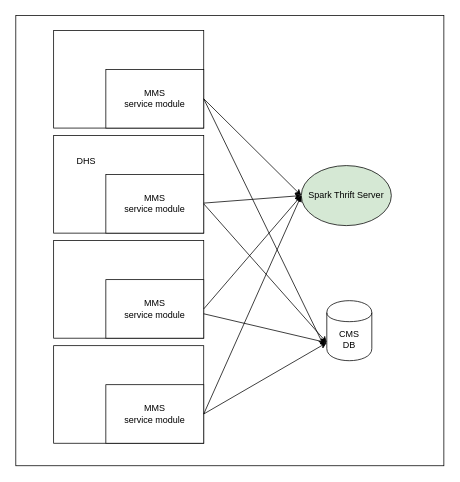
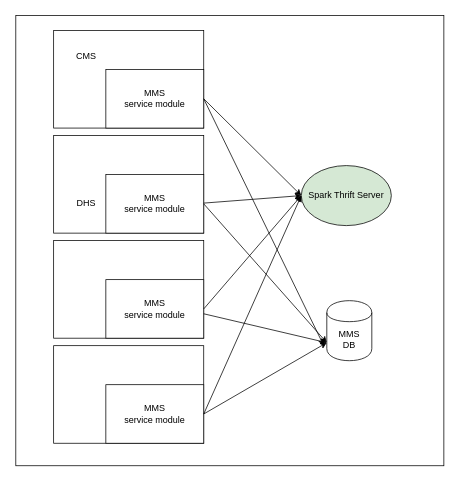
node "CMS": added
node "DHS": moved (86, 161) -> (86, 203)
node "CMS DB": label "CMS DB" -> "MMS DB"
